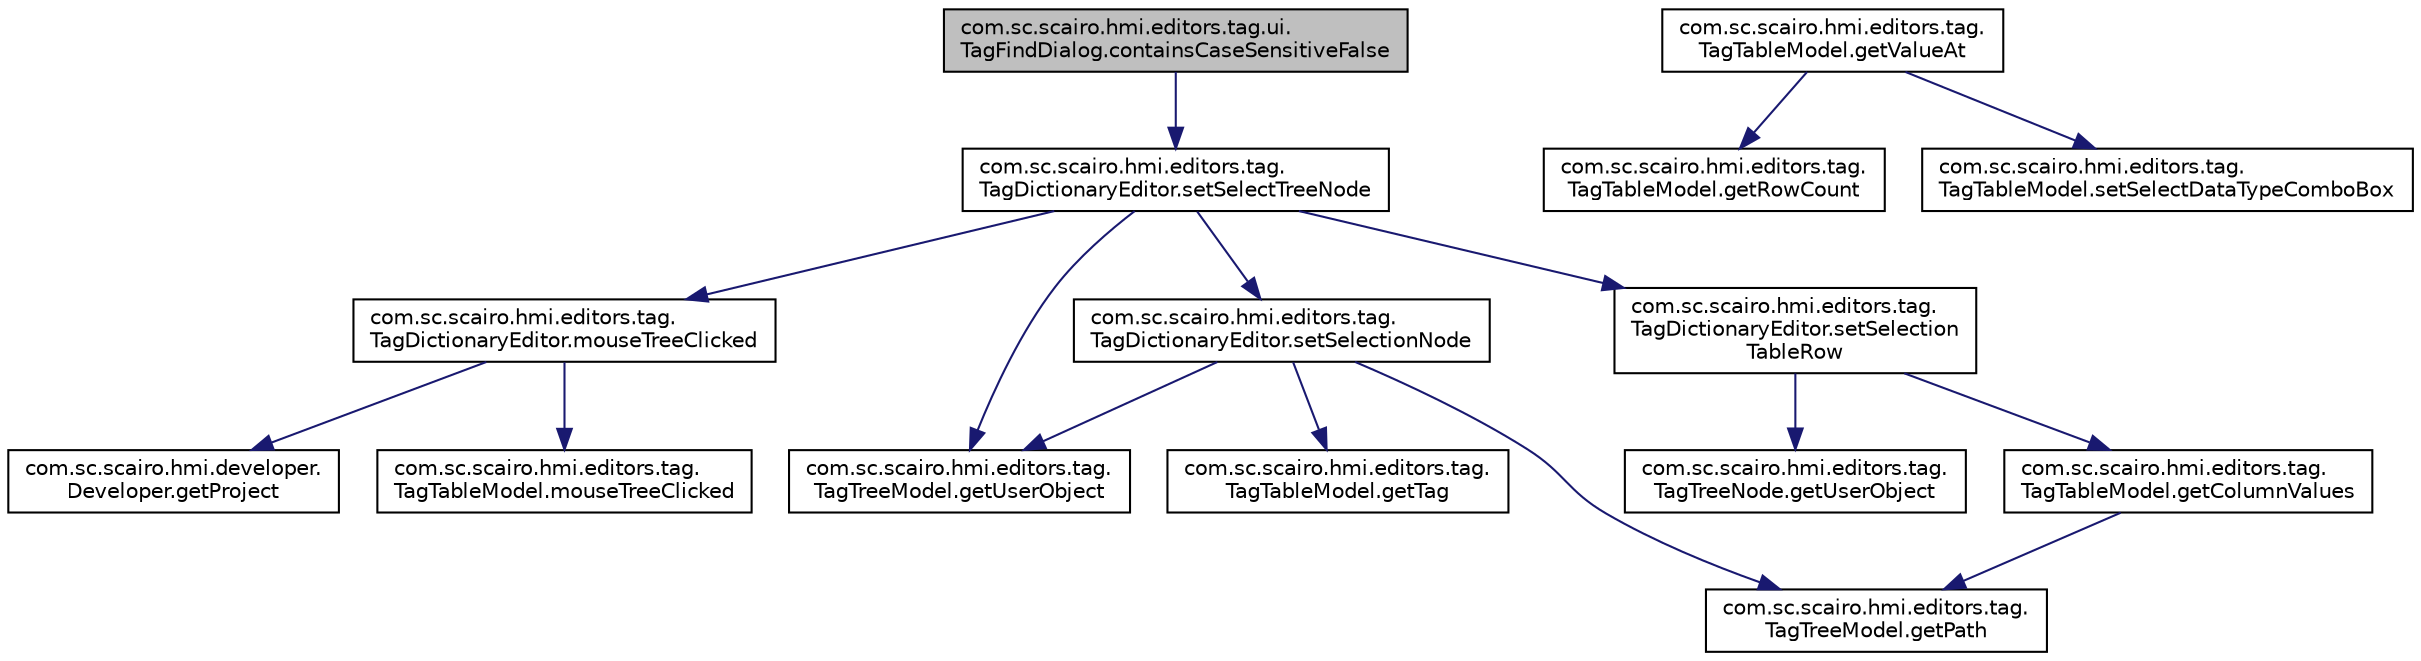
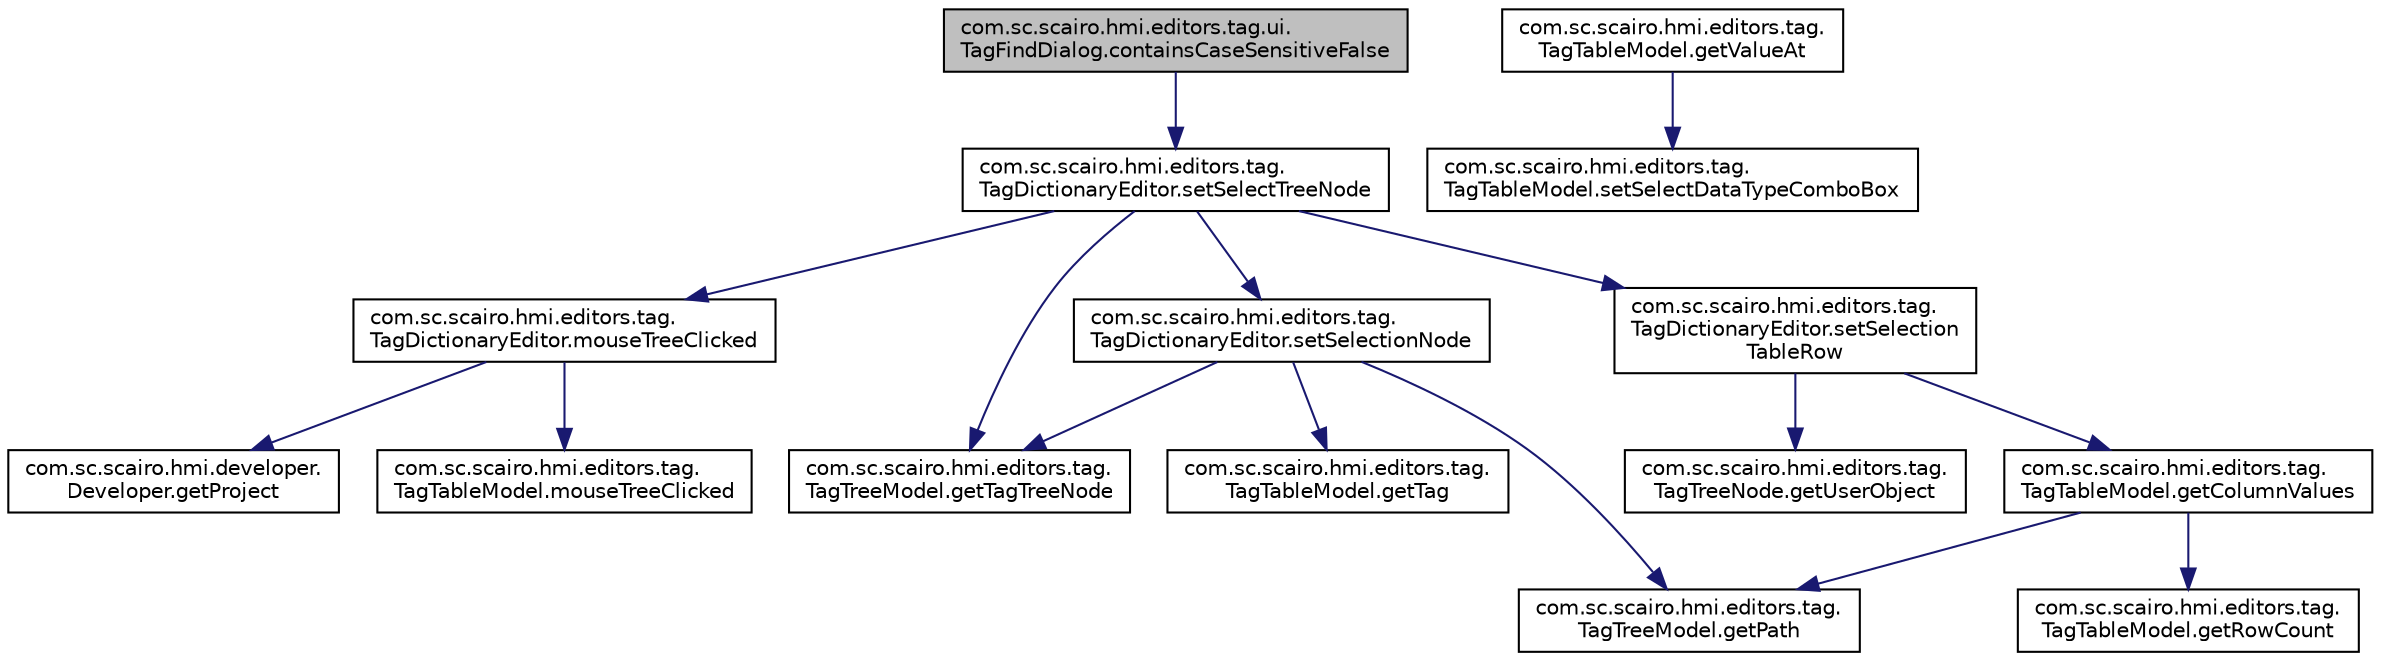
edge "com.sc.scairo.hmi.editors.tag. TagTableModel.getValueAt" -> "com.sc.scairo.hmi.editors.tag. TagTableModel.getRowCount": now "com.sc.scairo.hmi.editors.tag. TagTableModel.getColumnValues" -> "com.sc.scairo.hmi.editors.tag. TagTableModel.getRowCount"
node "com.sc.scairo.hmi.editors.tag. TagTreeModel.getUserObject": label "com.sc.scairo.hmi.editors.tag. TagTreeModel.getUserObject" -> "com.sc.scairo.hmi.editors.tag. TagTreeModel.getTagTreeNode"
